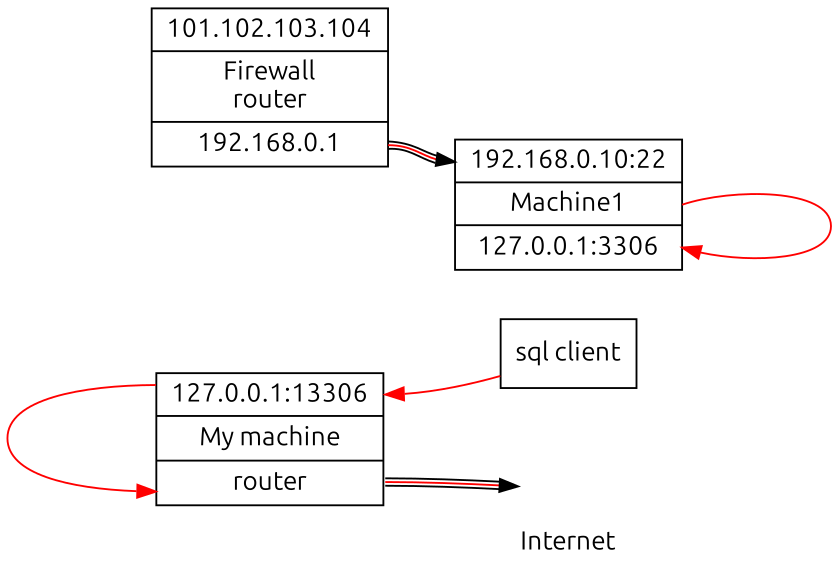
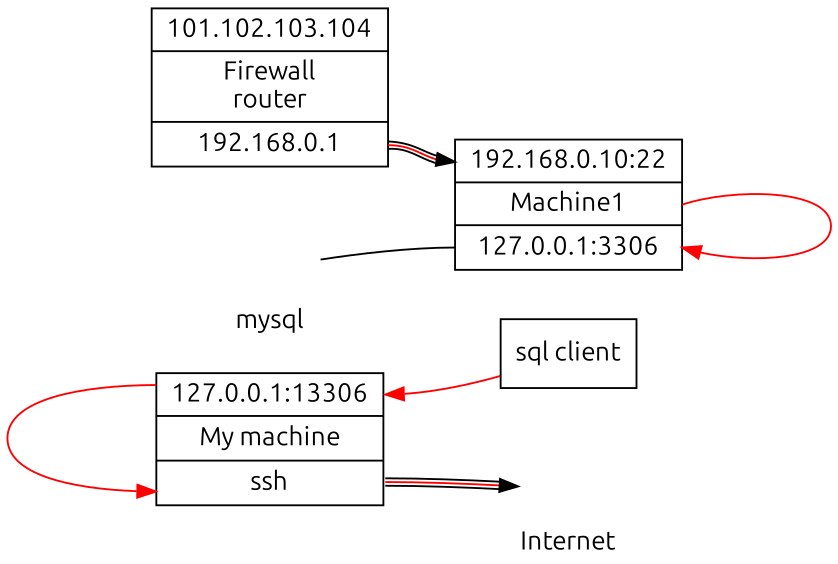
node "mysql": added
node "127.0.0.1:13306": text "router" -> "ssh"
